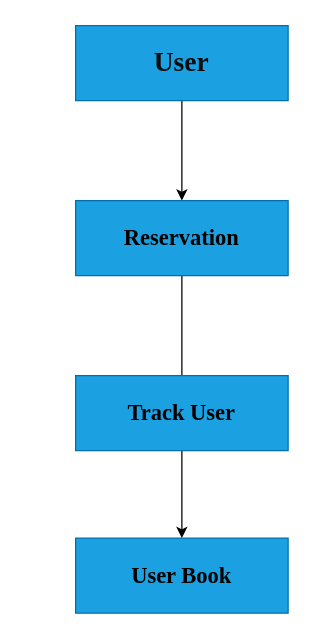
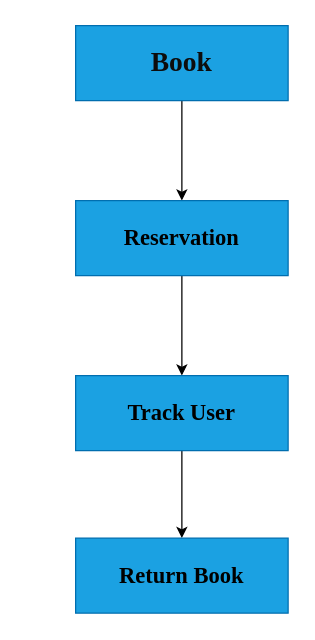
node "User": label "User" -> "Book"
edge "Reservation" -- "Track User": arrowhead none -> classic
node "User Book": label "User Book" -> "Return Book"
